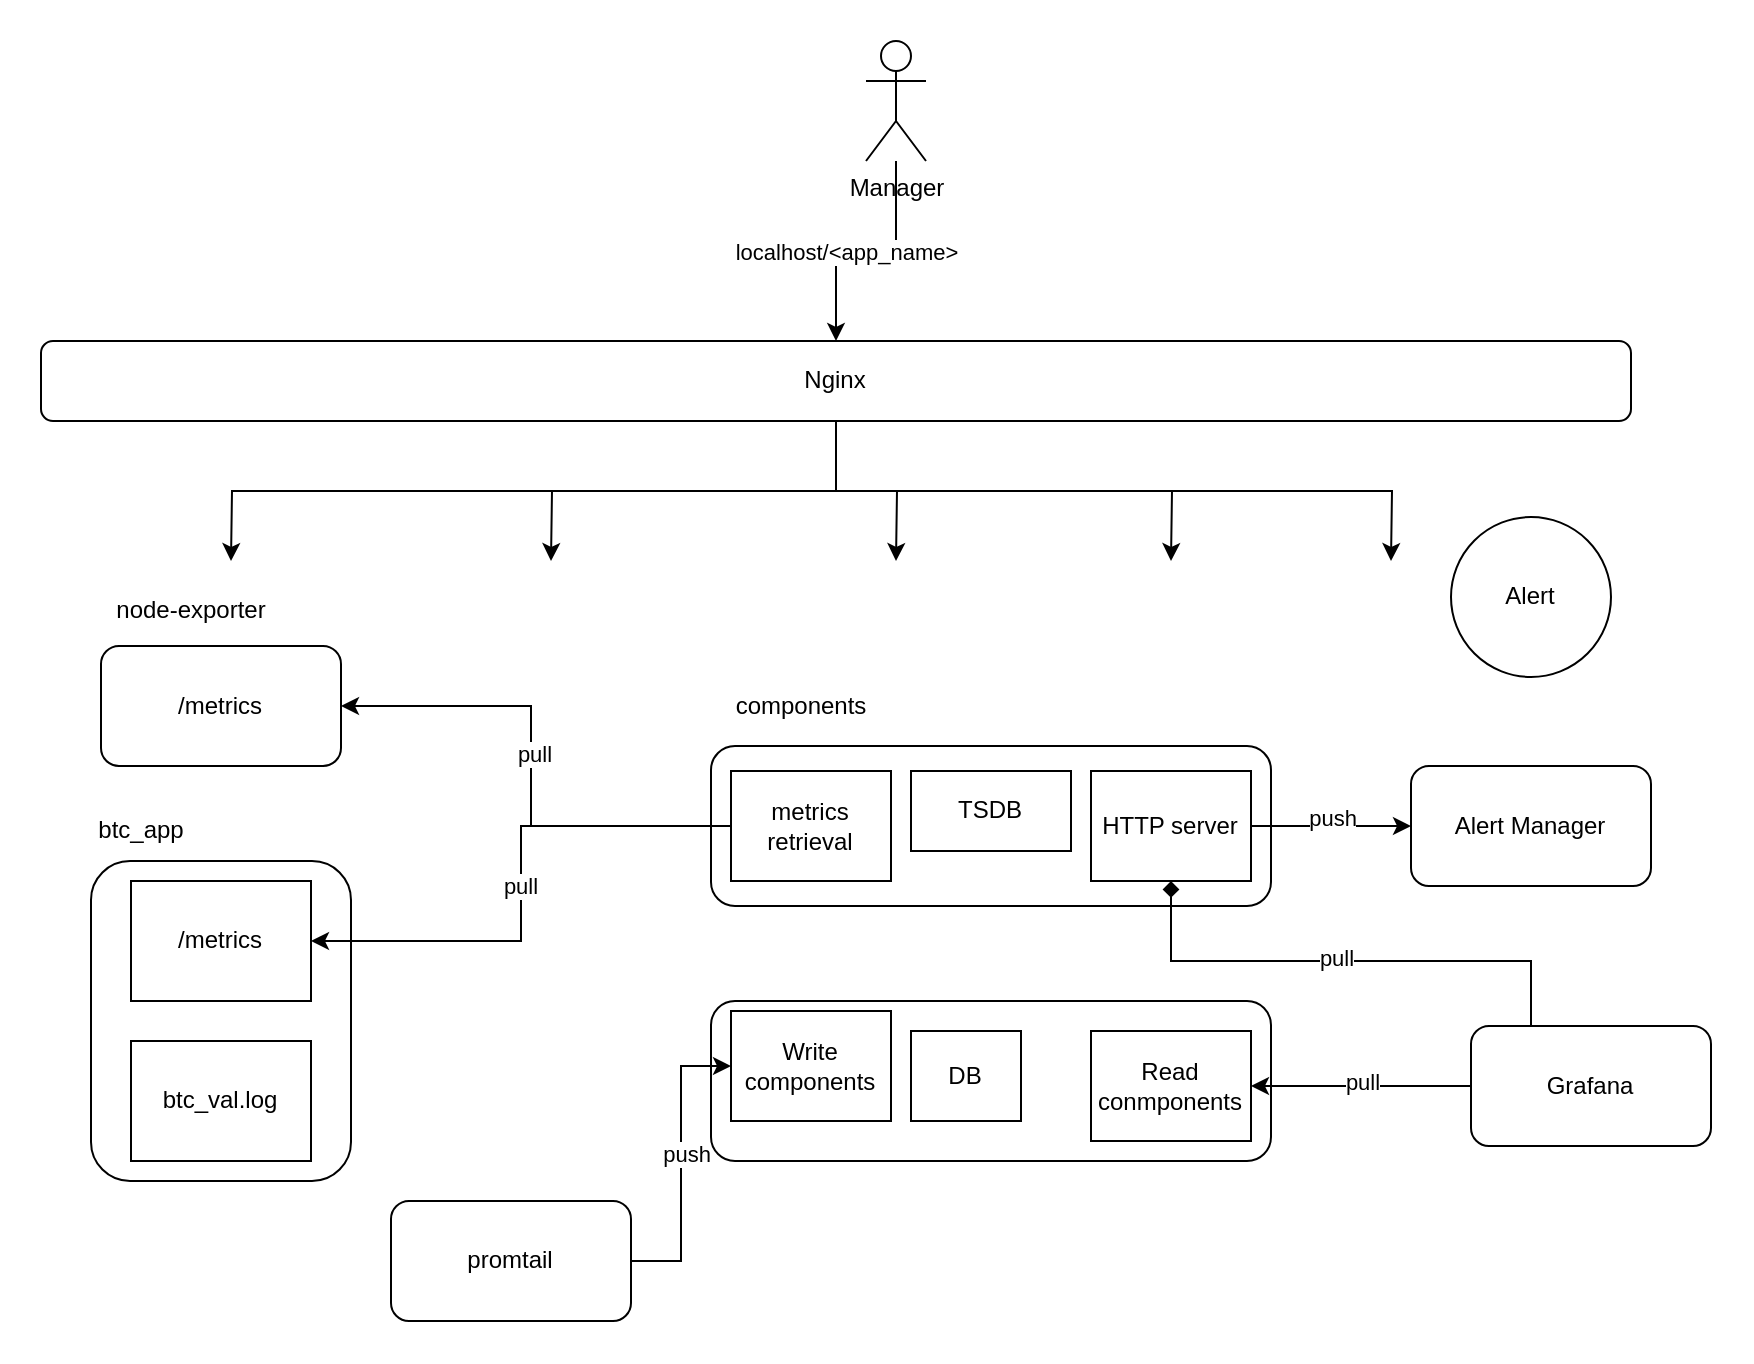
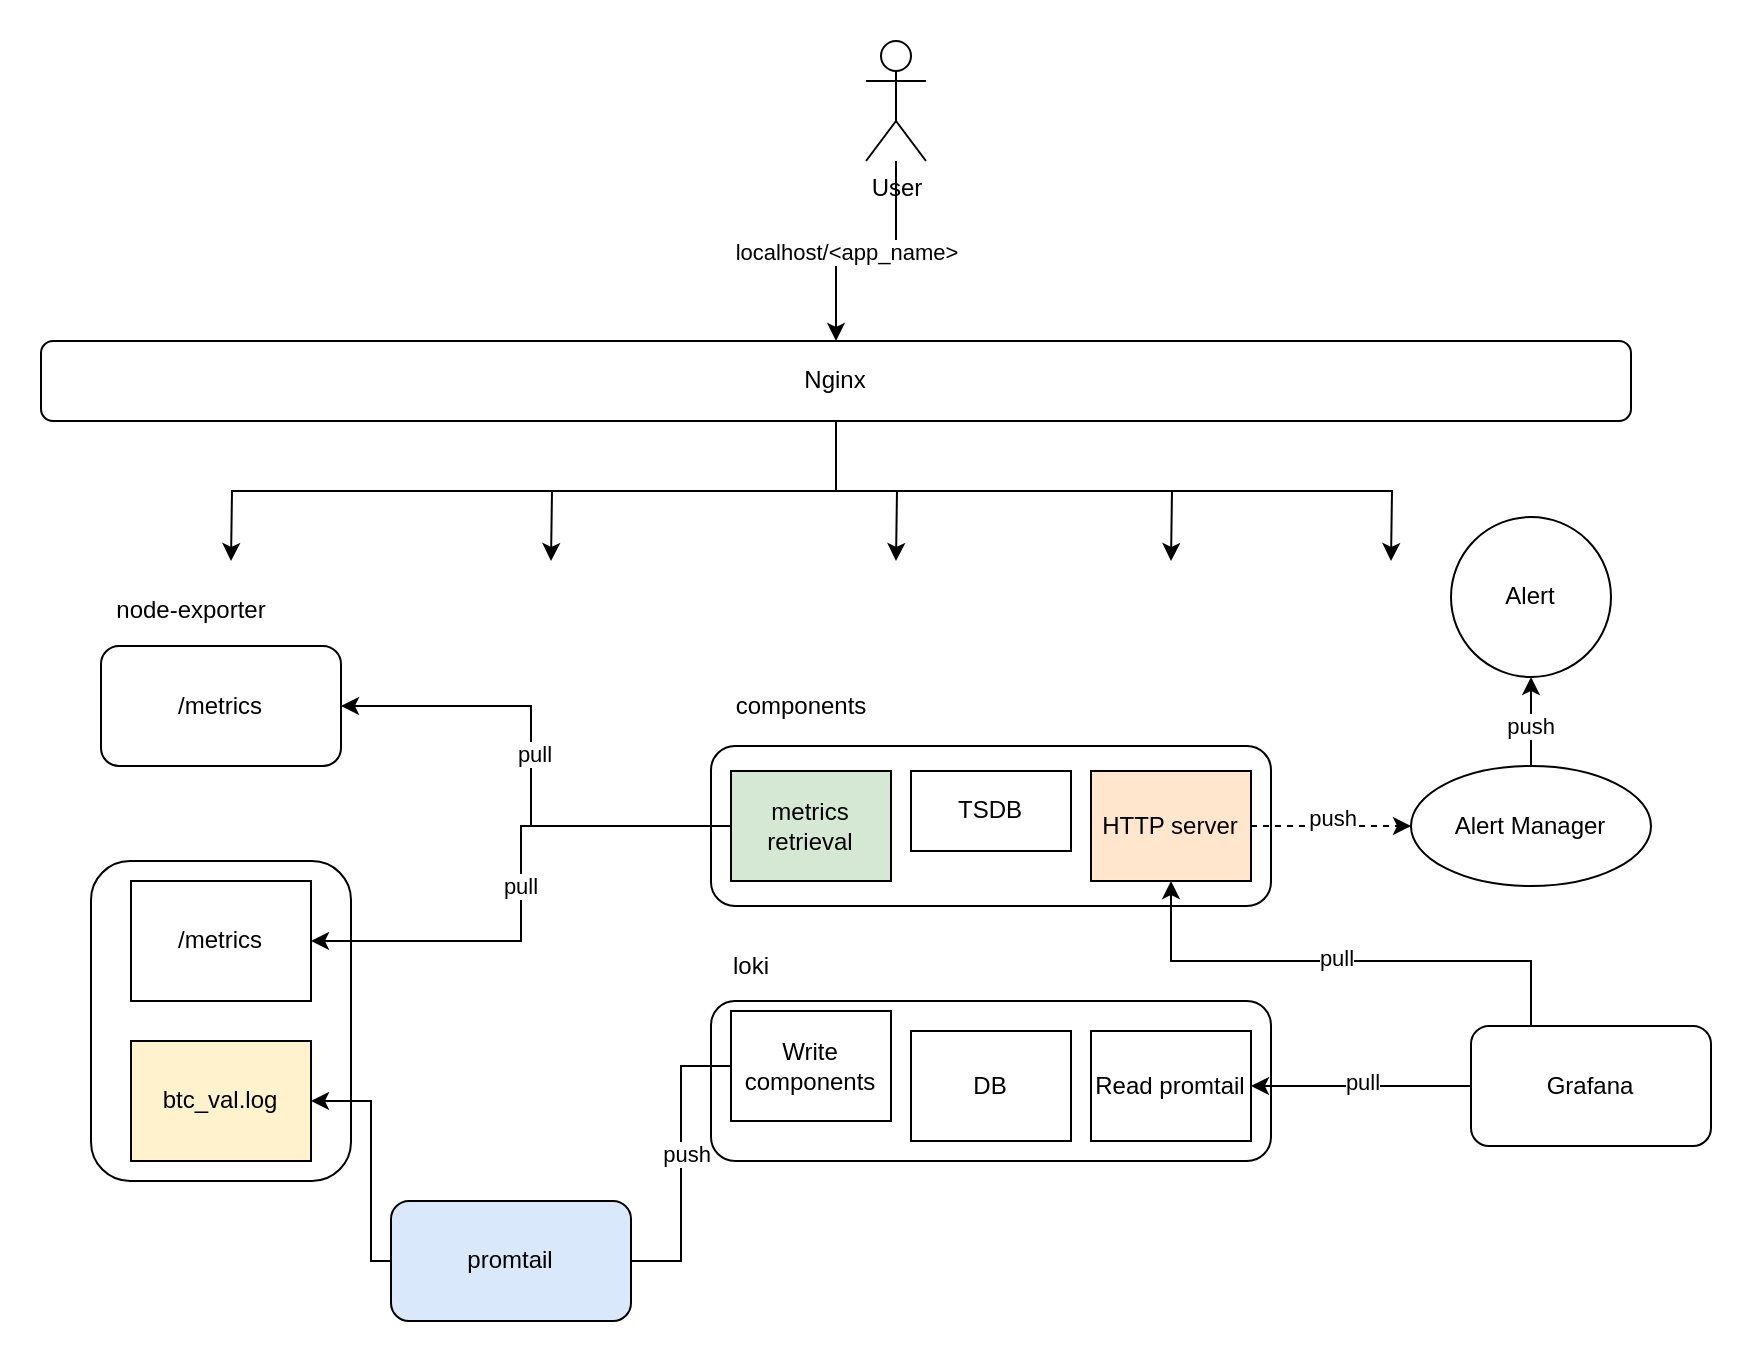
node "Manager": label "Manager" -> "User"
edge "Alert Manager" -> "Alert": added, label "push"
node "metrics retrieval": fillcolor #ffffff -> #d5e8d4
node "HTTP server": fillcolor #ffffff -> #ffe6cc
edge "HTTP server" -> "Alert Manager": style solid -> dashed
node "Alert Manager": shape rounded rectangle -> ellipse
node "btc_app": removed
edge "Grafana" -> "HTTP server": arrowhead diamond -> classic
node "loki": added
edge "promtail" -> "Write components": arrowhead classic -> none
node "DB": size 110x90 -> 160x110
node "Read conmponents": label "Read conmponents" -> "Read promtail"
node "btc_val.log": fillcolor #ffffff -> #fff2cc
edge "promtail" -> "btc_val.log": added
node "promtail": fillcolor #ffffff -> #dae8fc
